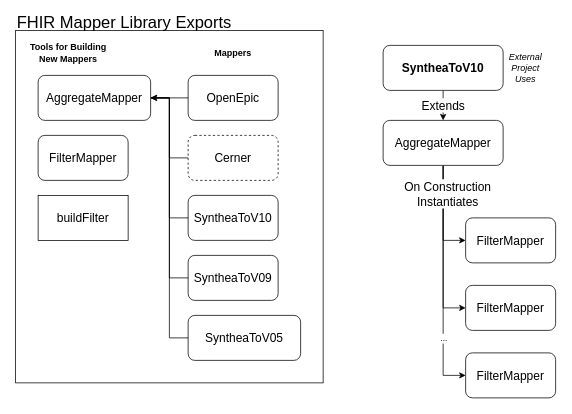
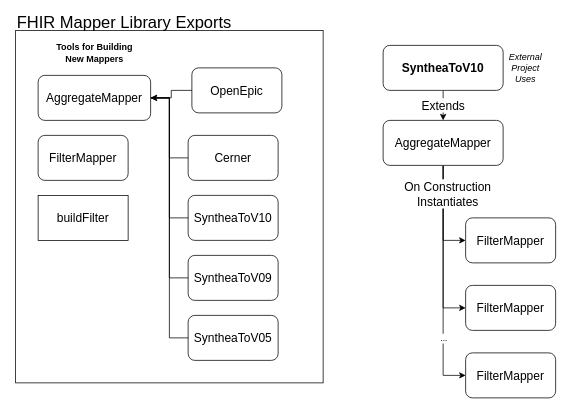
node "Tools for Building New Mappers": moved (68, 53) -> (94, 53)
node "Mappers": removed
node "OpenEpic": moved (233, 98) -> (237, 90)
node "Cerner": style dashed -> solid
node "SyntheaToV05": size 113x45 -> 90x45
